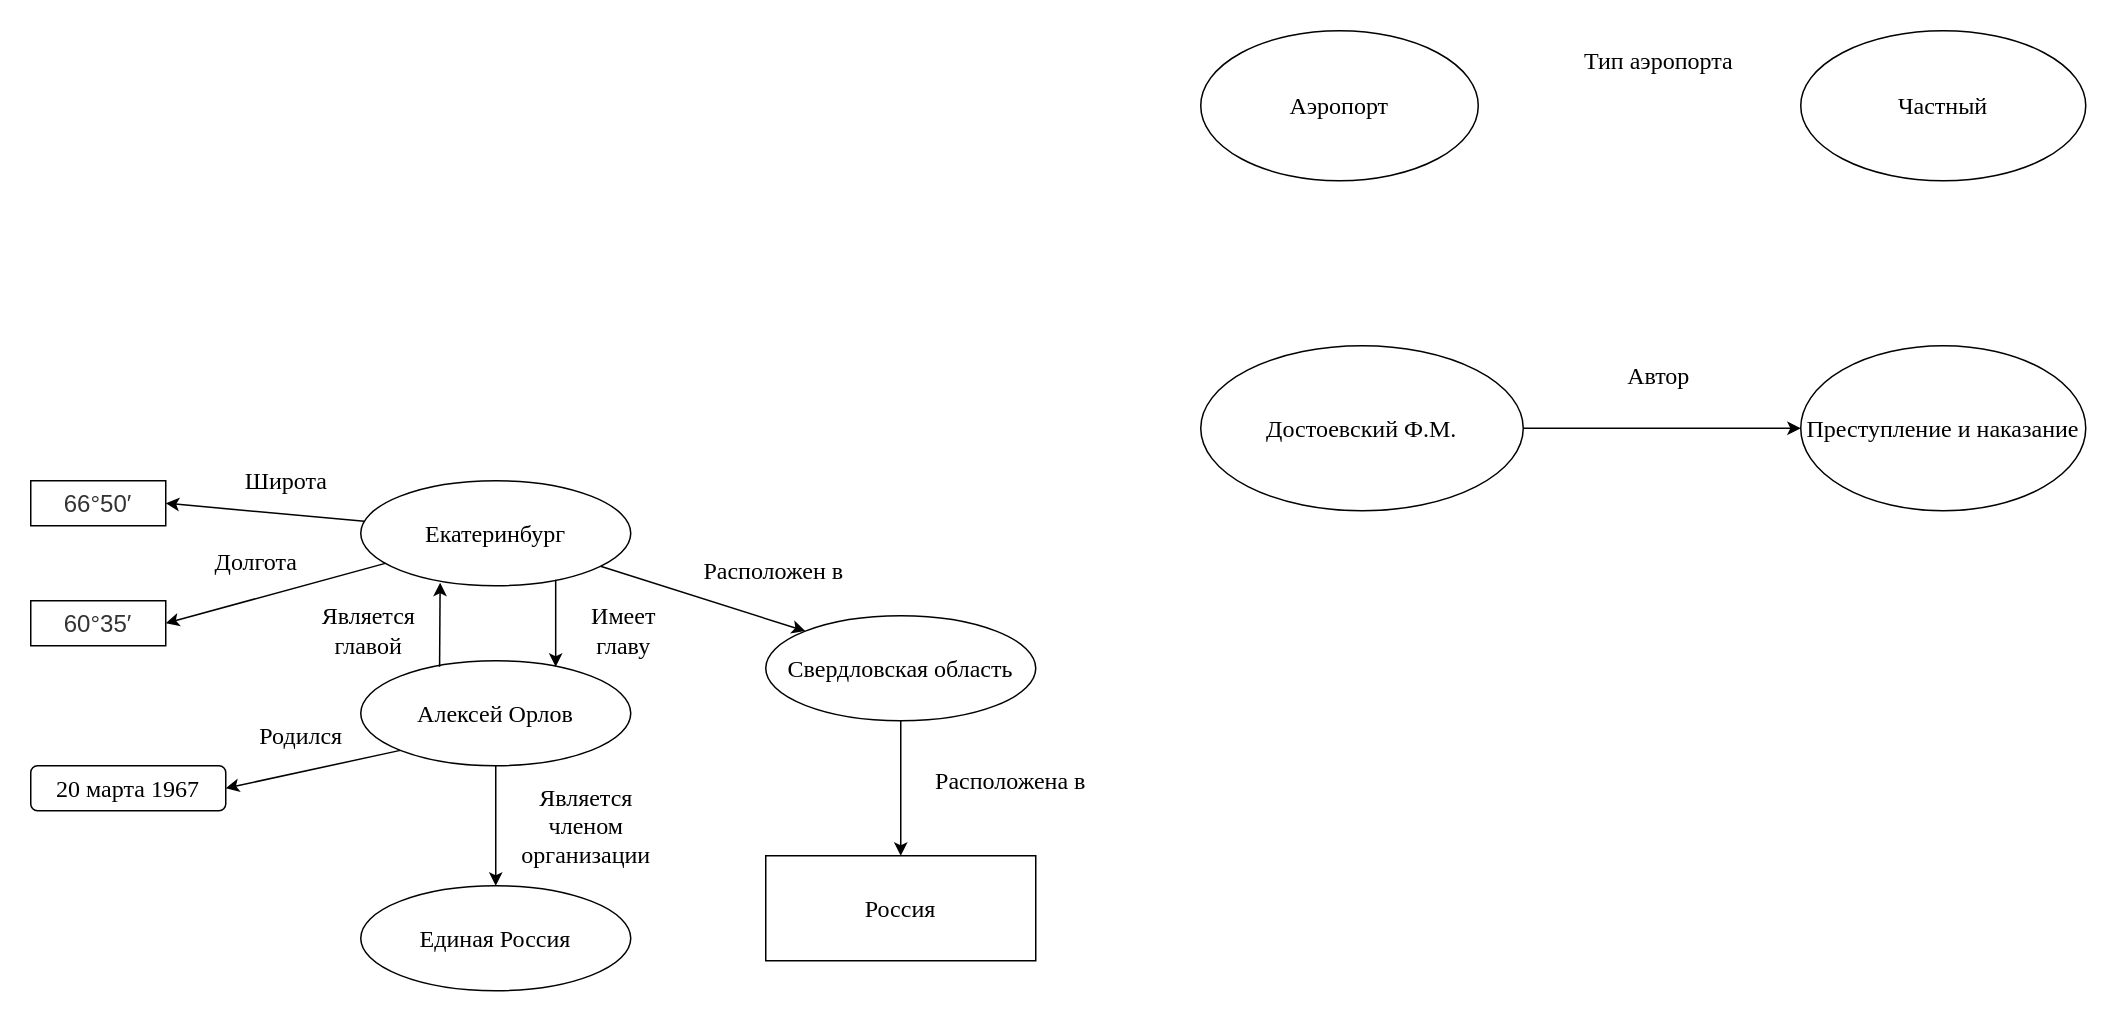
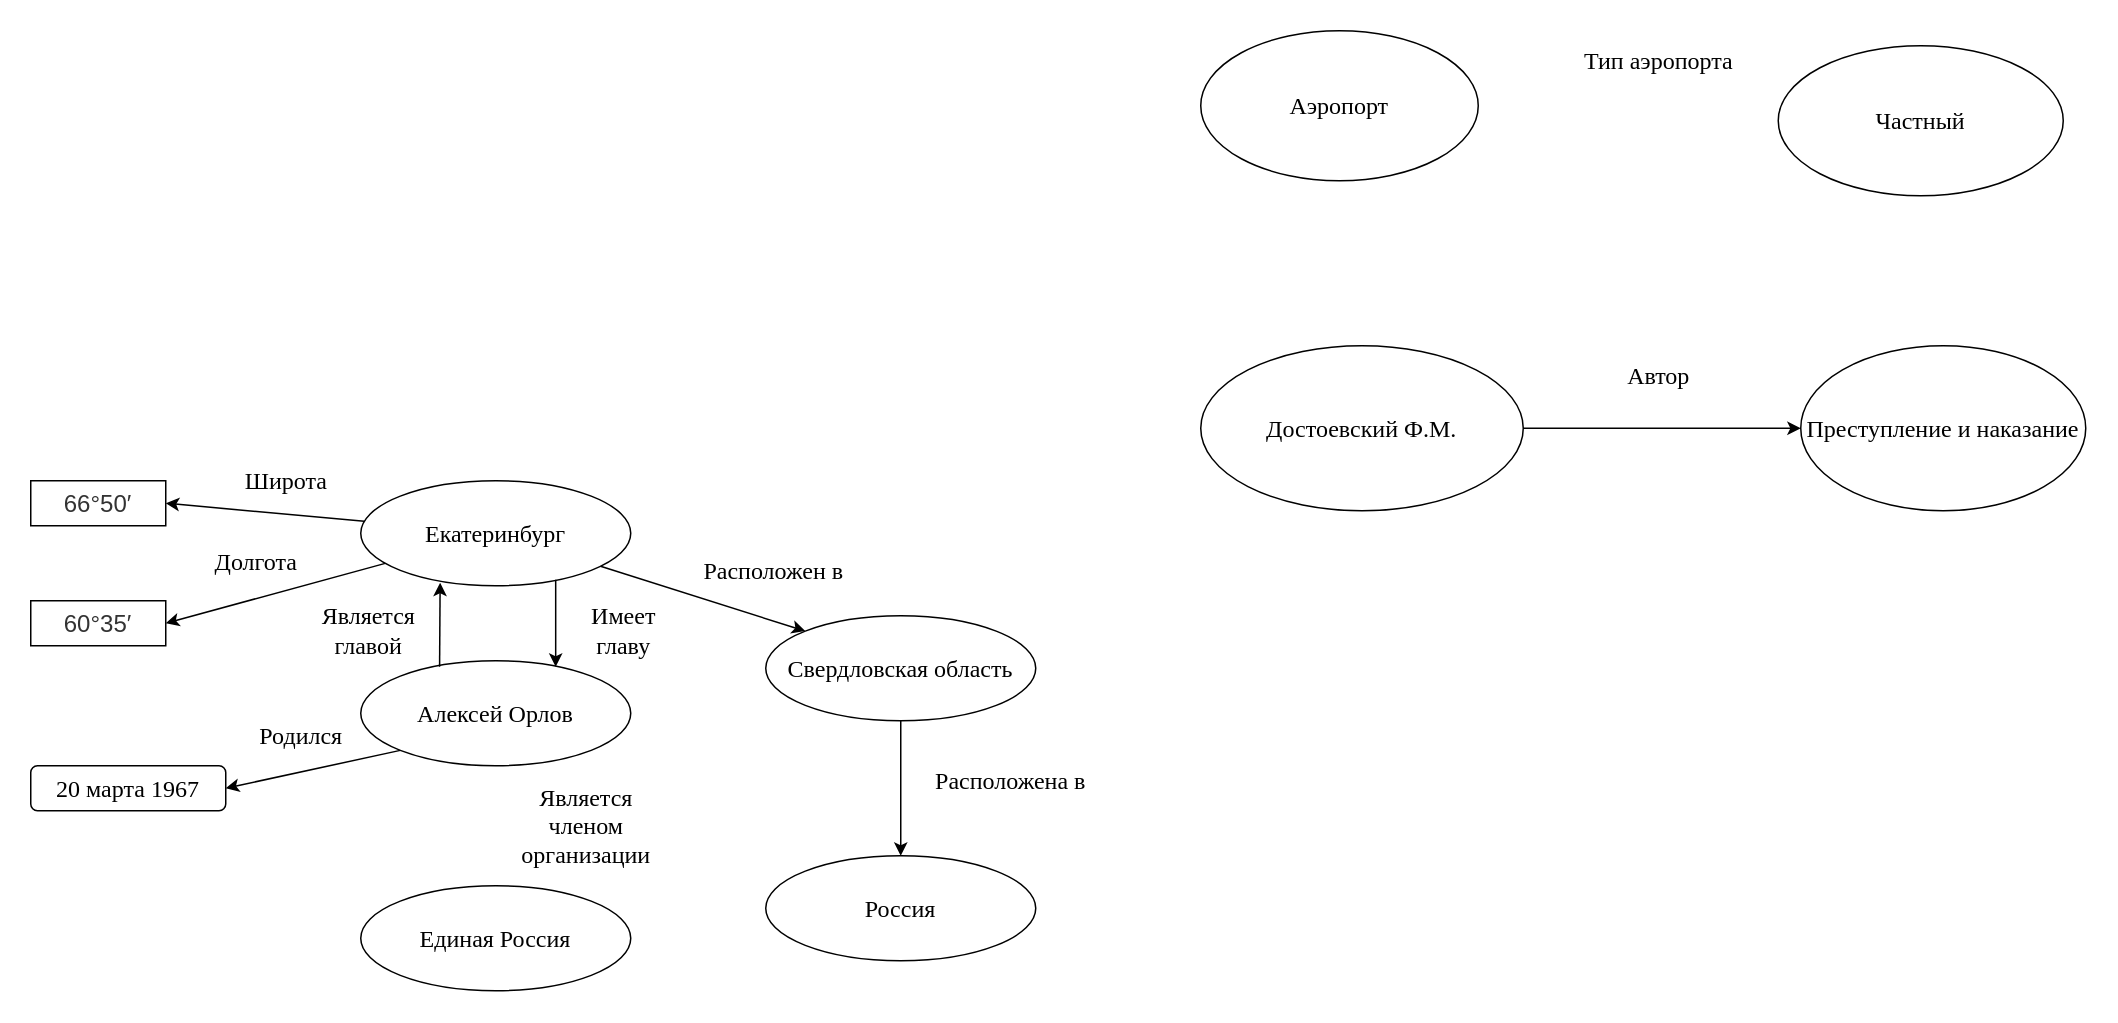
node "Частный": moved (1943, 106) -> (1921, 121)
edge "Алексей Орлов" -> "Единая Россия": removed
node "Россия": shape rectangle -> ellipse
